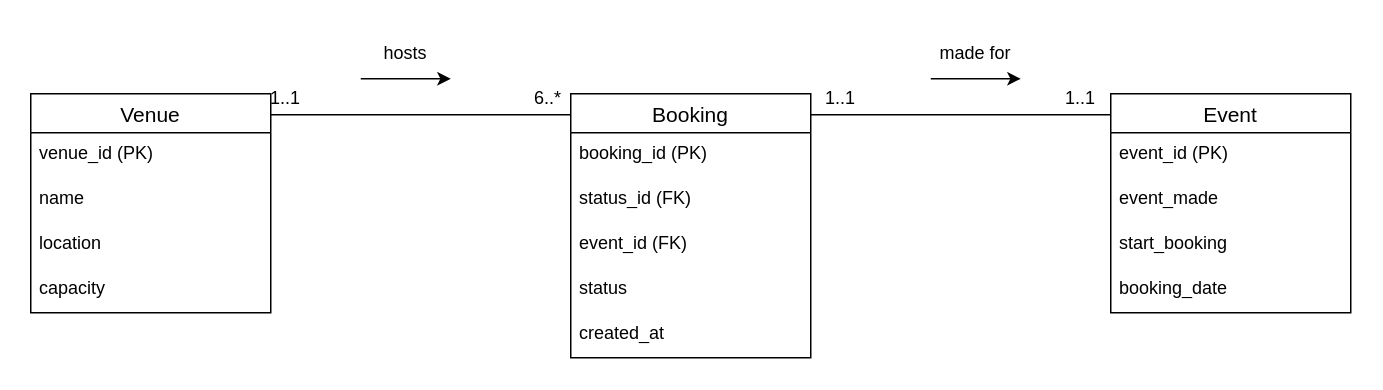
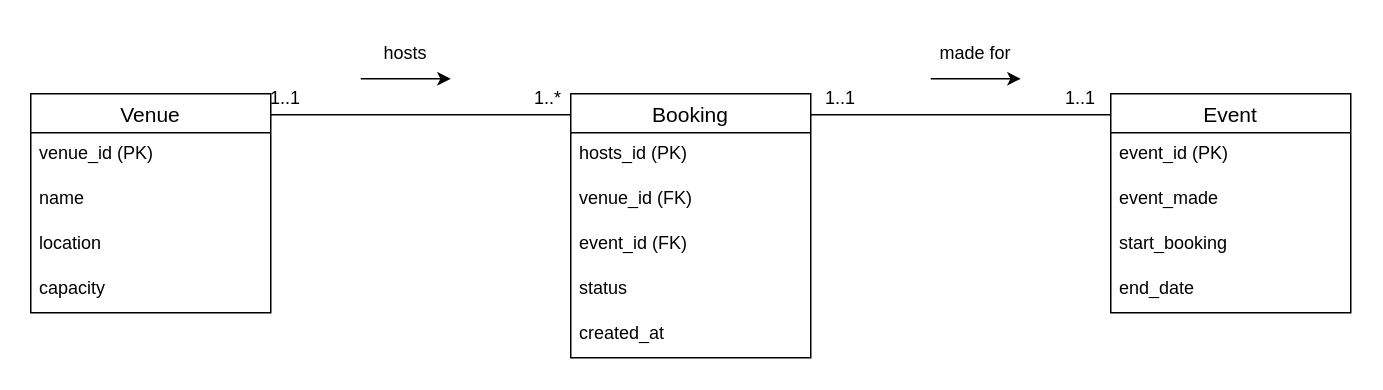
node "6..*": label "6..*" -> "1..*"
node "booking_id (PK)": label "booking_id (PK)" -> "hosts_id (PK)"
node "status_id (FK)": label "status_id (FK)" -> "venue_id (FK)"
node "booking_date": label "booking_date" -> "end_date"
